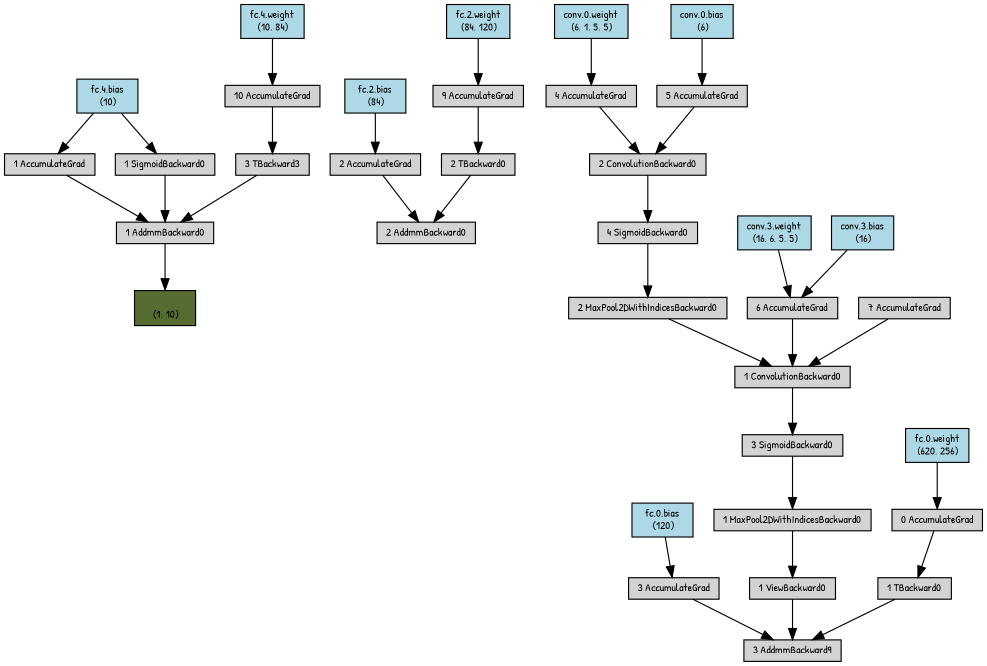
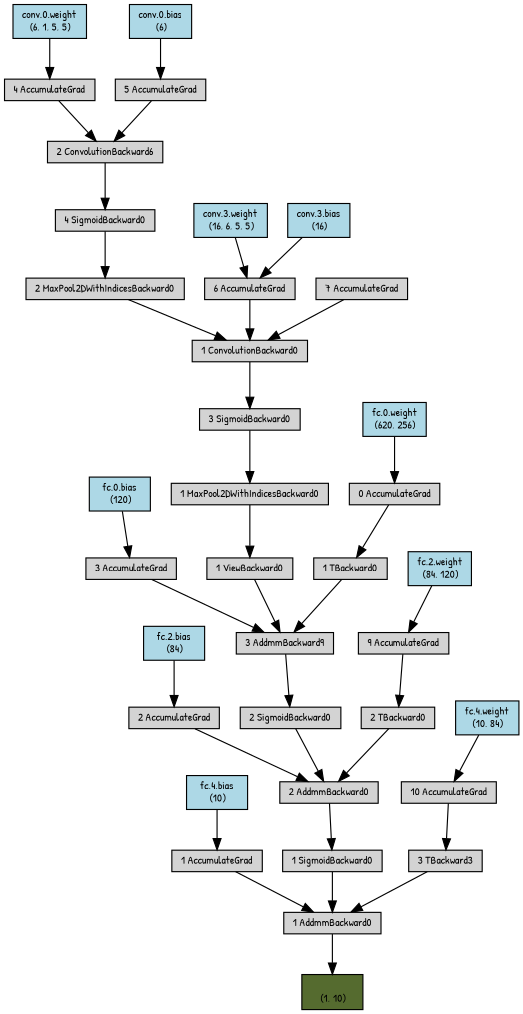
edge "fc.4.bias (10)" -> "1 SigmoidBackward0": now "2 AddmmBackward0" -> "1 SigmoidBackward0"
node "2 ConvolutionBackward0": label "2 ConvolutionBackward0" -> "2 ConvolutionBackward6"
node "2 SigmoidBackward0": added
